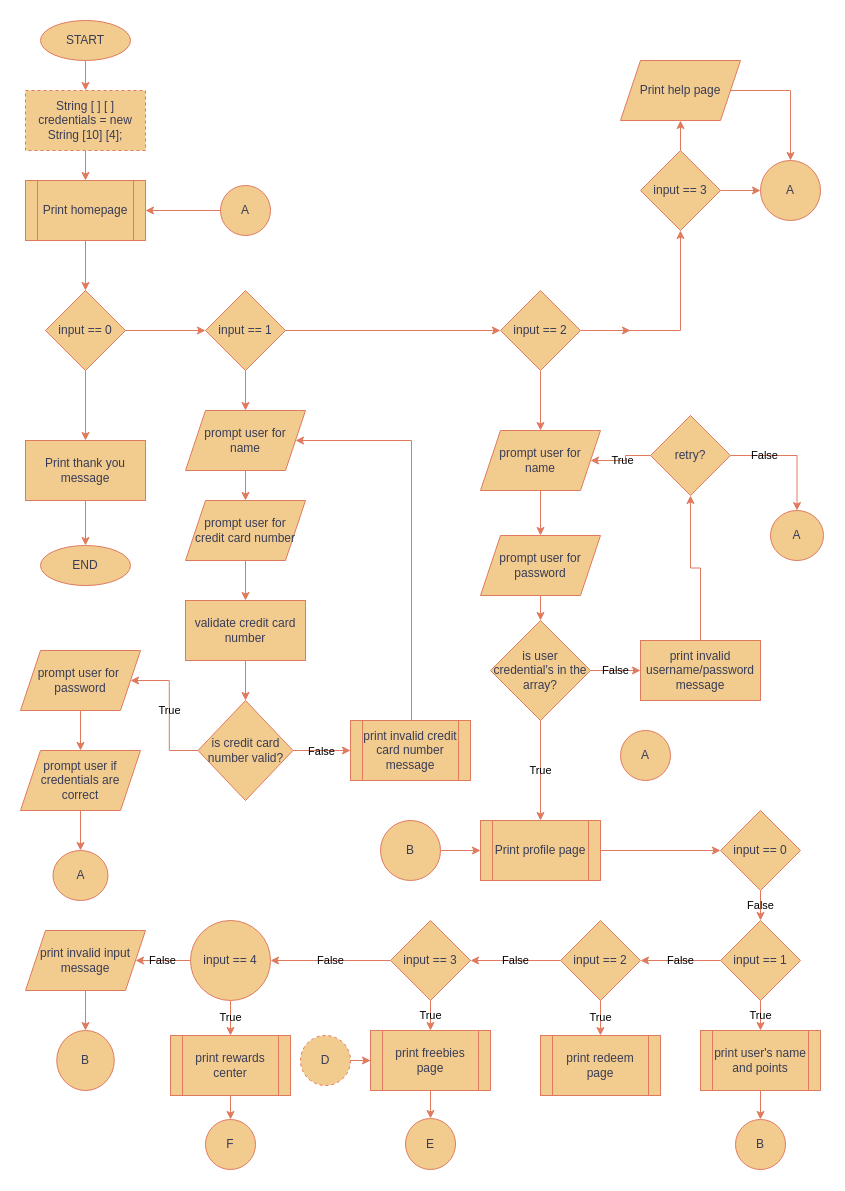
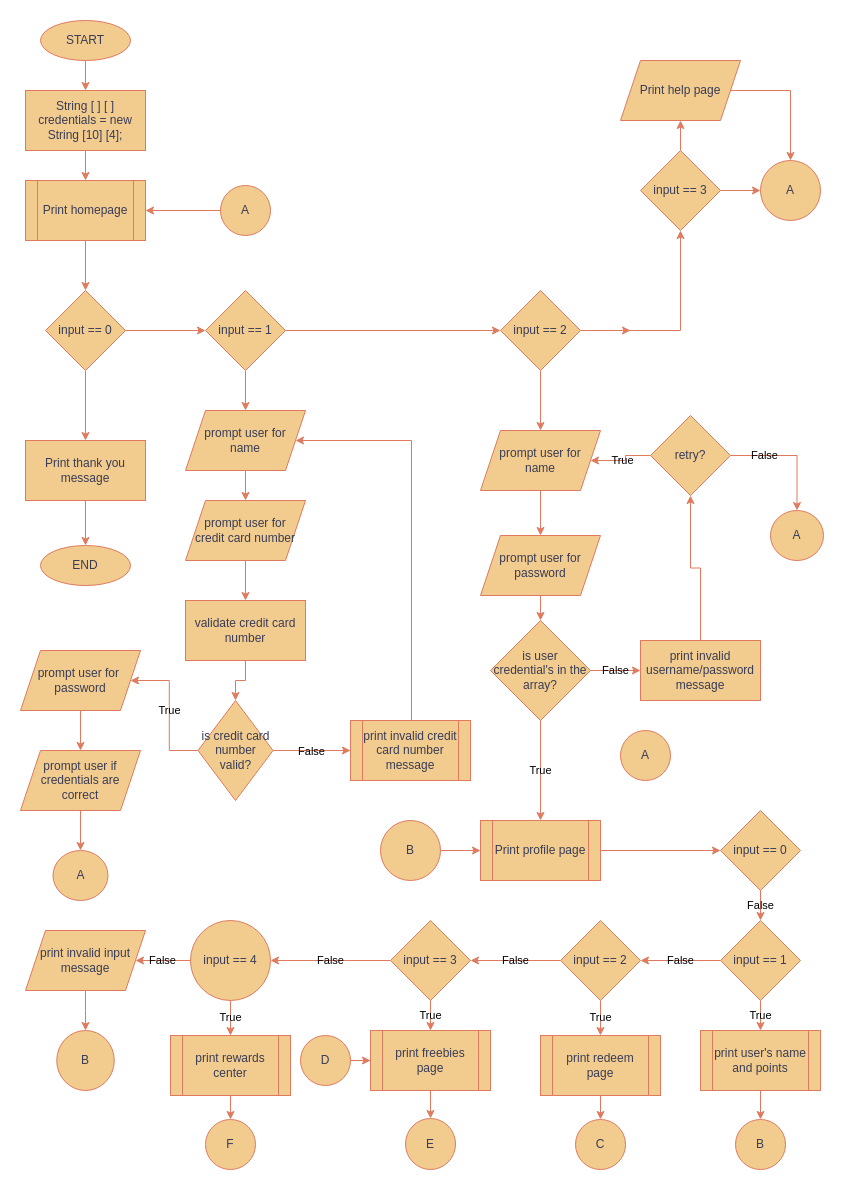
node "String [ ] [ ] credentials = new String [10] [4];": style dashed -> solid
node "is credit card number valid?": size 95x100 -> 75x100
node "D": style dashed -> solid
edge "print redeem page" -> "C": added
node "C": added
